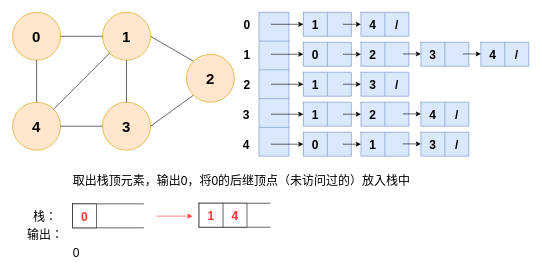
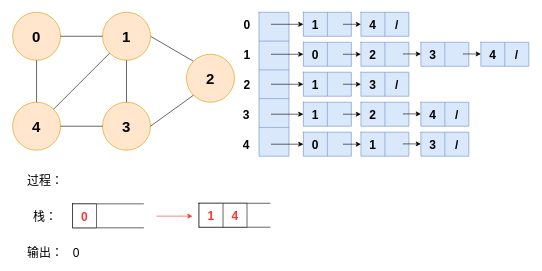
node "过程：": added
node "取出栈顶元素，输出0，将0的后继顶点（未访问过的）放入栈中": removed
node "输出：": moved (45, 234) -> (45, 252)
